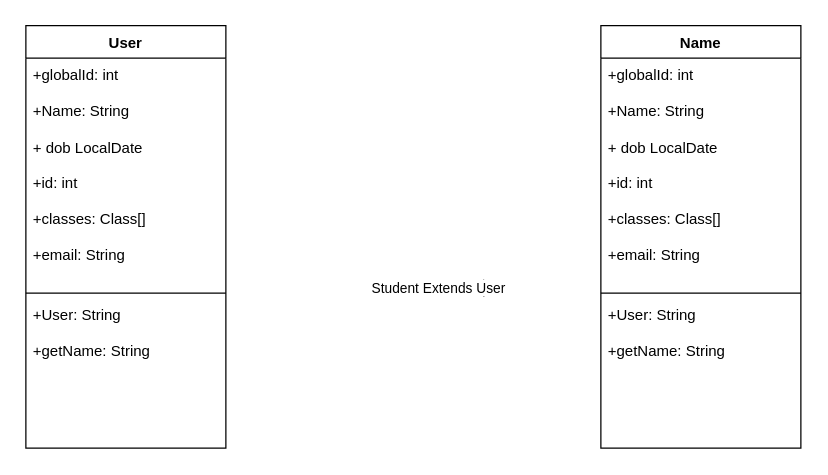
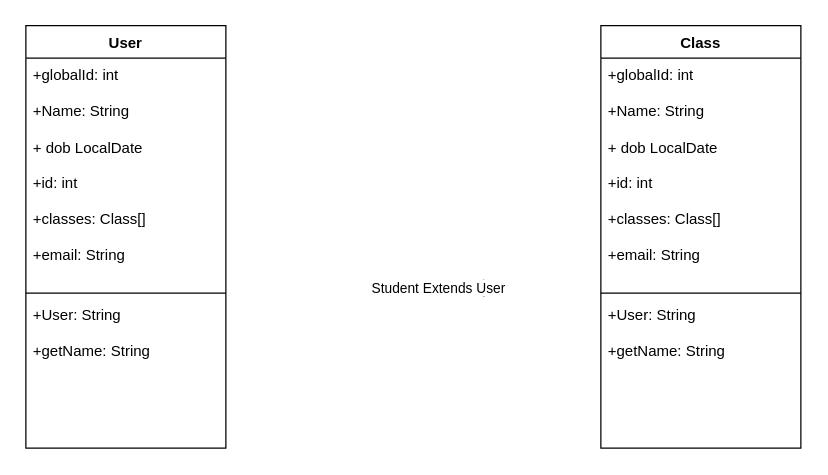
node "Name": label "Name" -> "Class"
